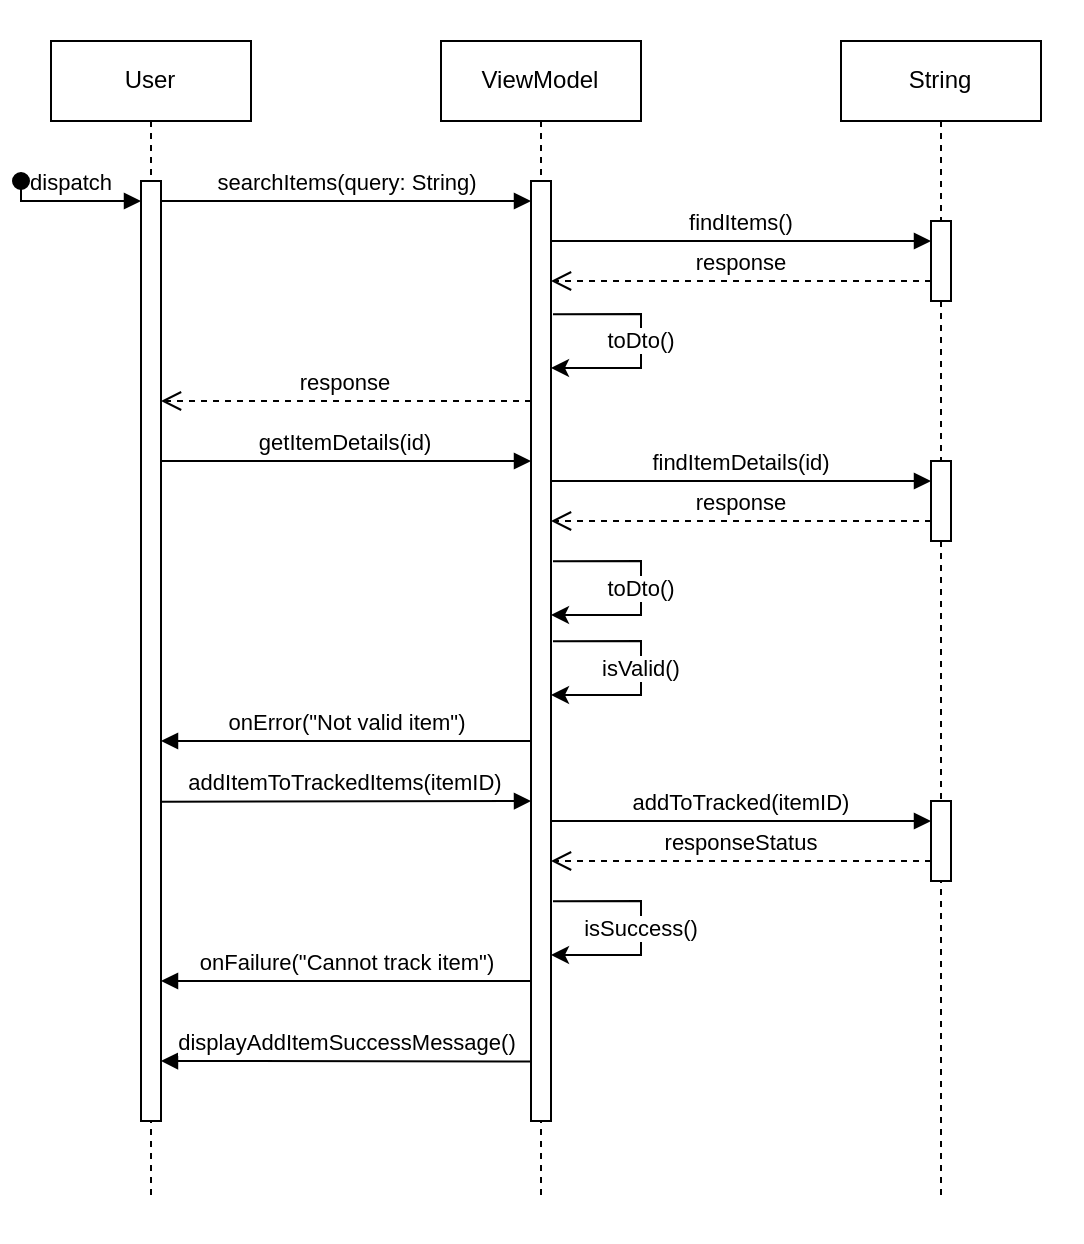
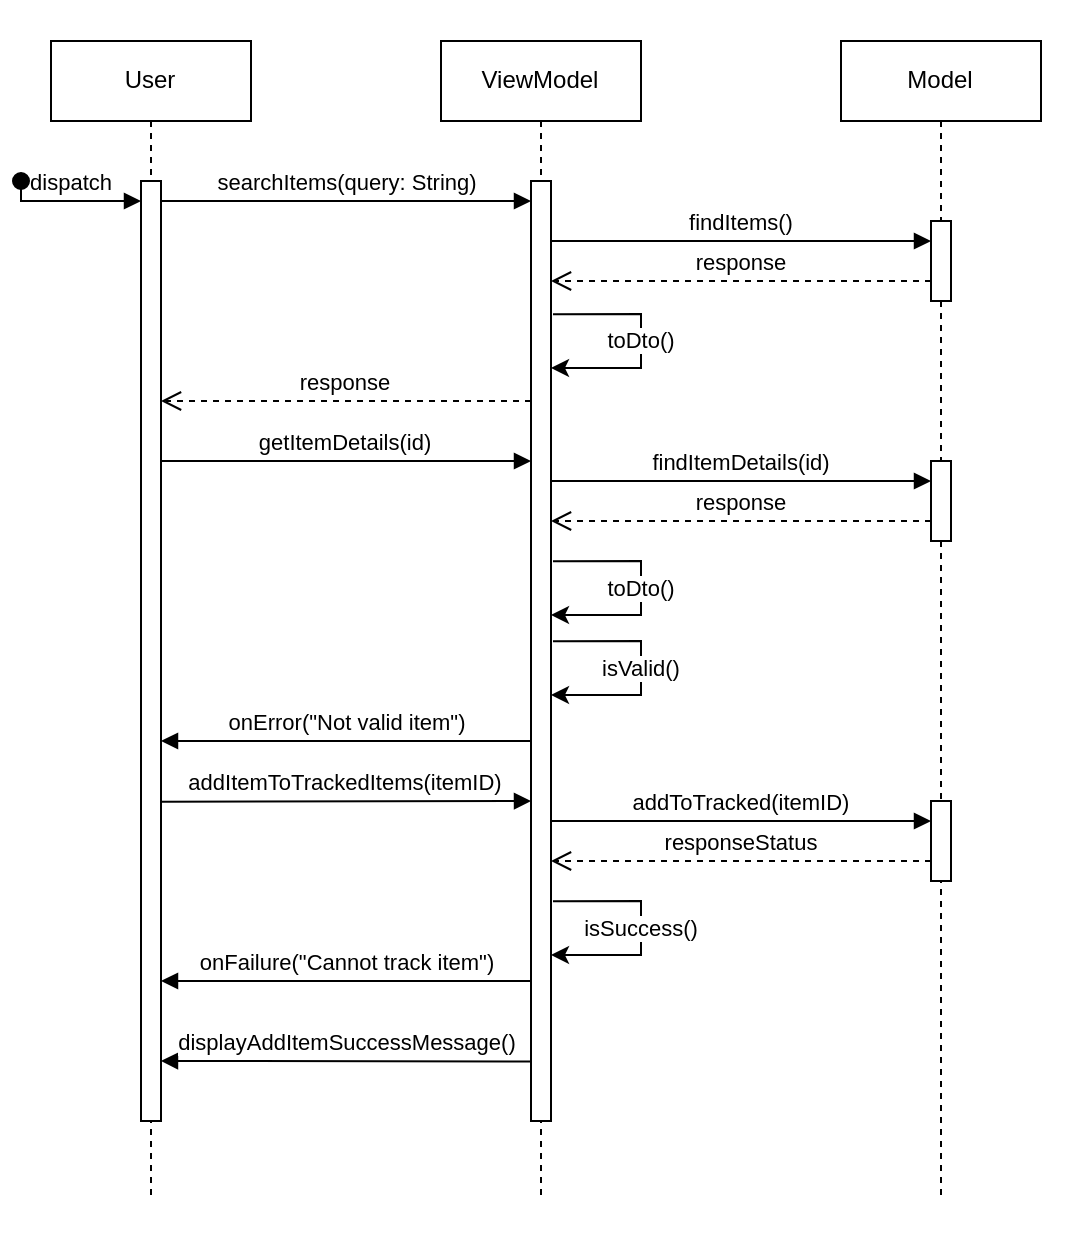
node "String": label "String" -> "Model"
